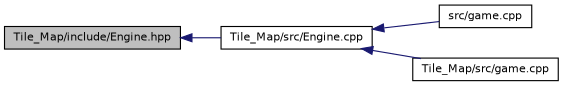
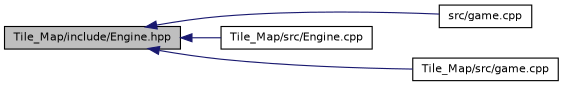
edge "src/game.cpp" -> "Tile_Map/src/Engine.cpp": now "src/game.cpp" -> "Tile_Map/include/Engine.hpp"
edge "Tile_Map/src/game.cpp" -> "Tile_Map/src/Engine.cpp": now "Tile_Map/src/game.cpp" -> "Tile_Map/include/Engine.hpp"
